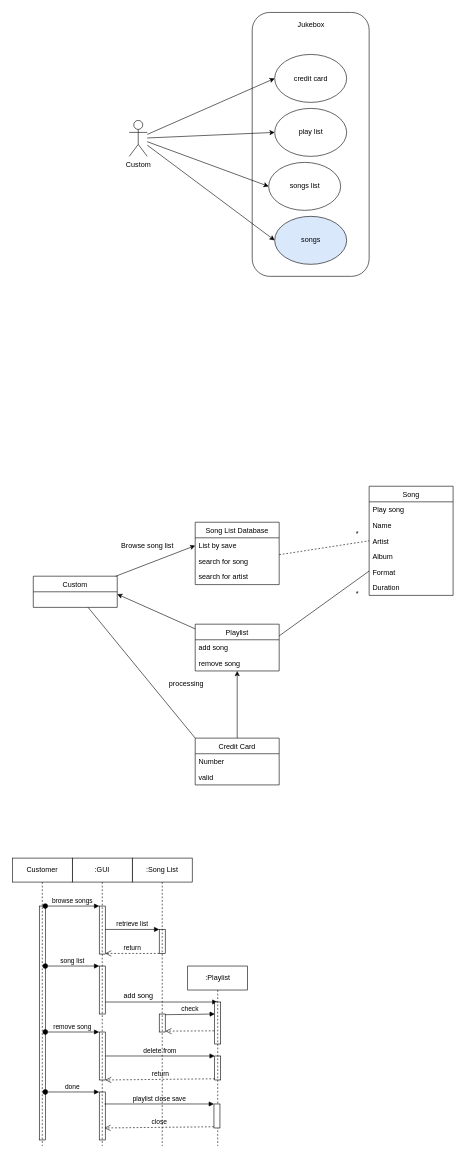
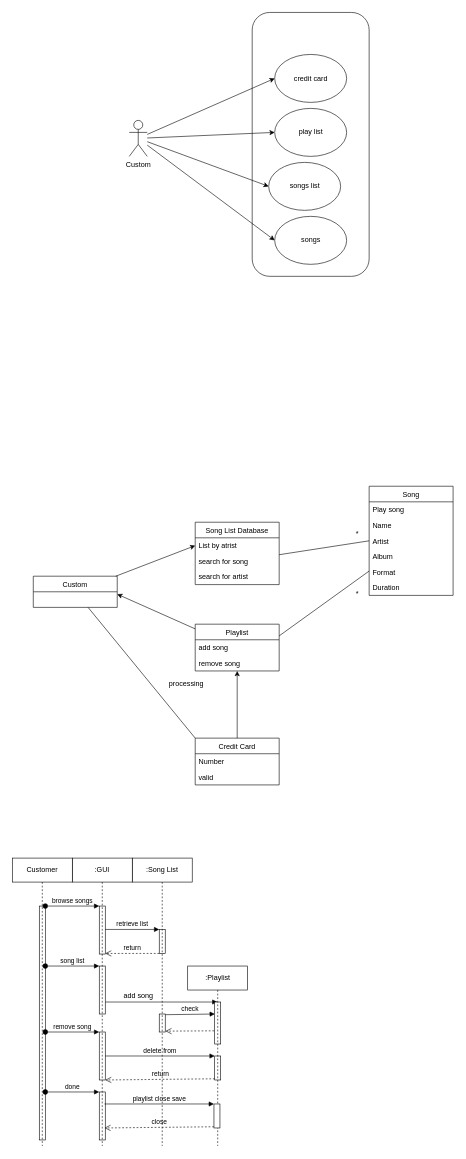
node "Jukebox": removed
node "songs": fillcolor #dae8fc -> #ffffff
node "Browse song list": removed
node "List by save": label "List by save" -> "List by atrist"
edge "Artist" -- "search for song": style dashed -> solid
